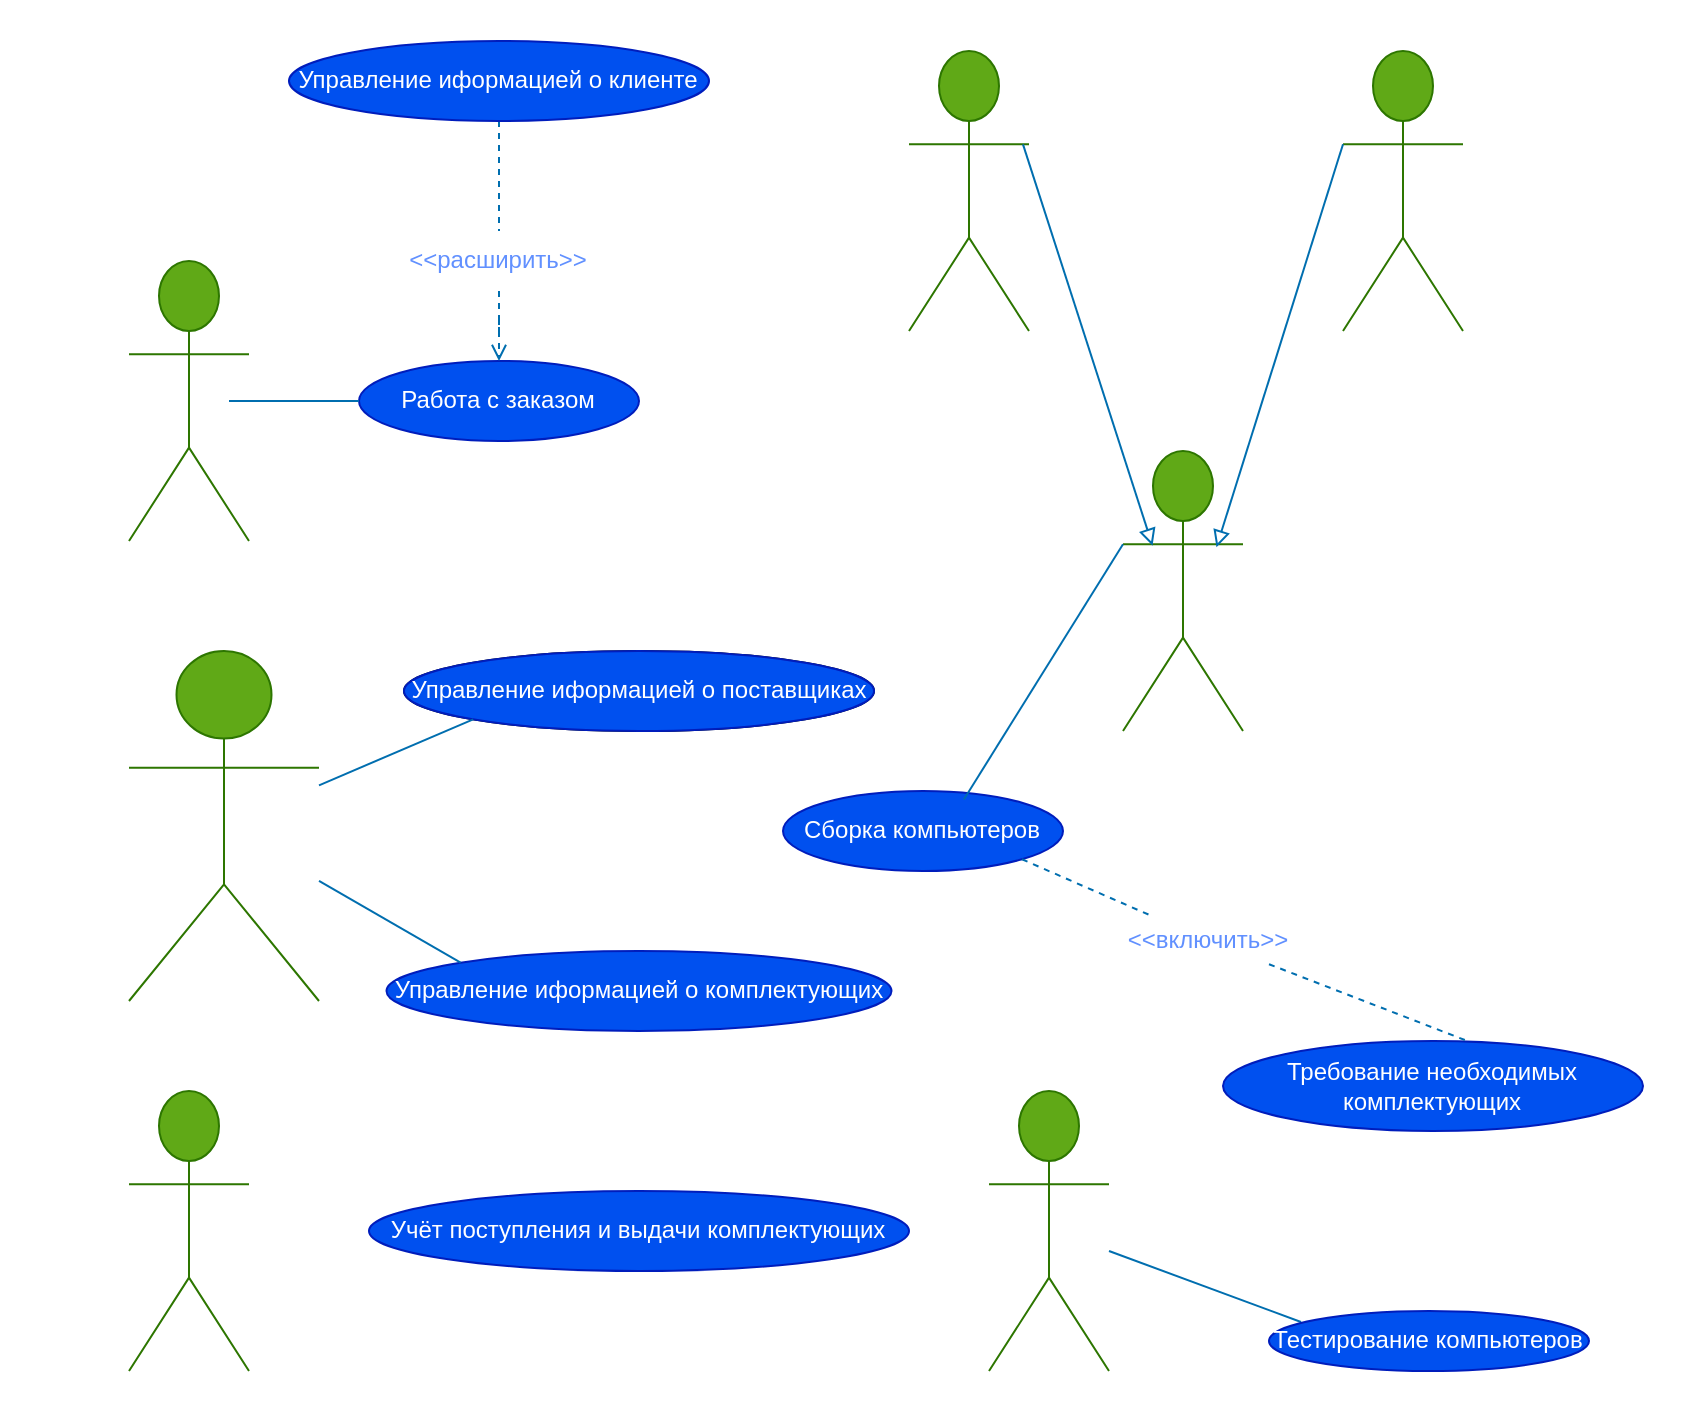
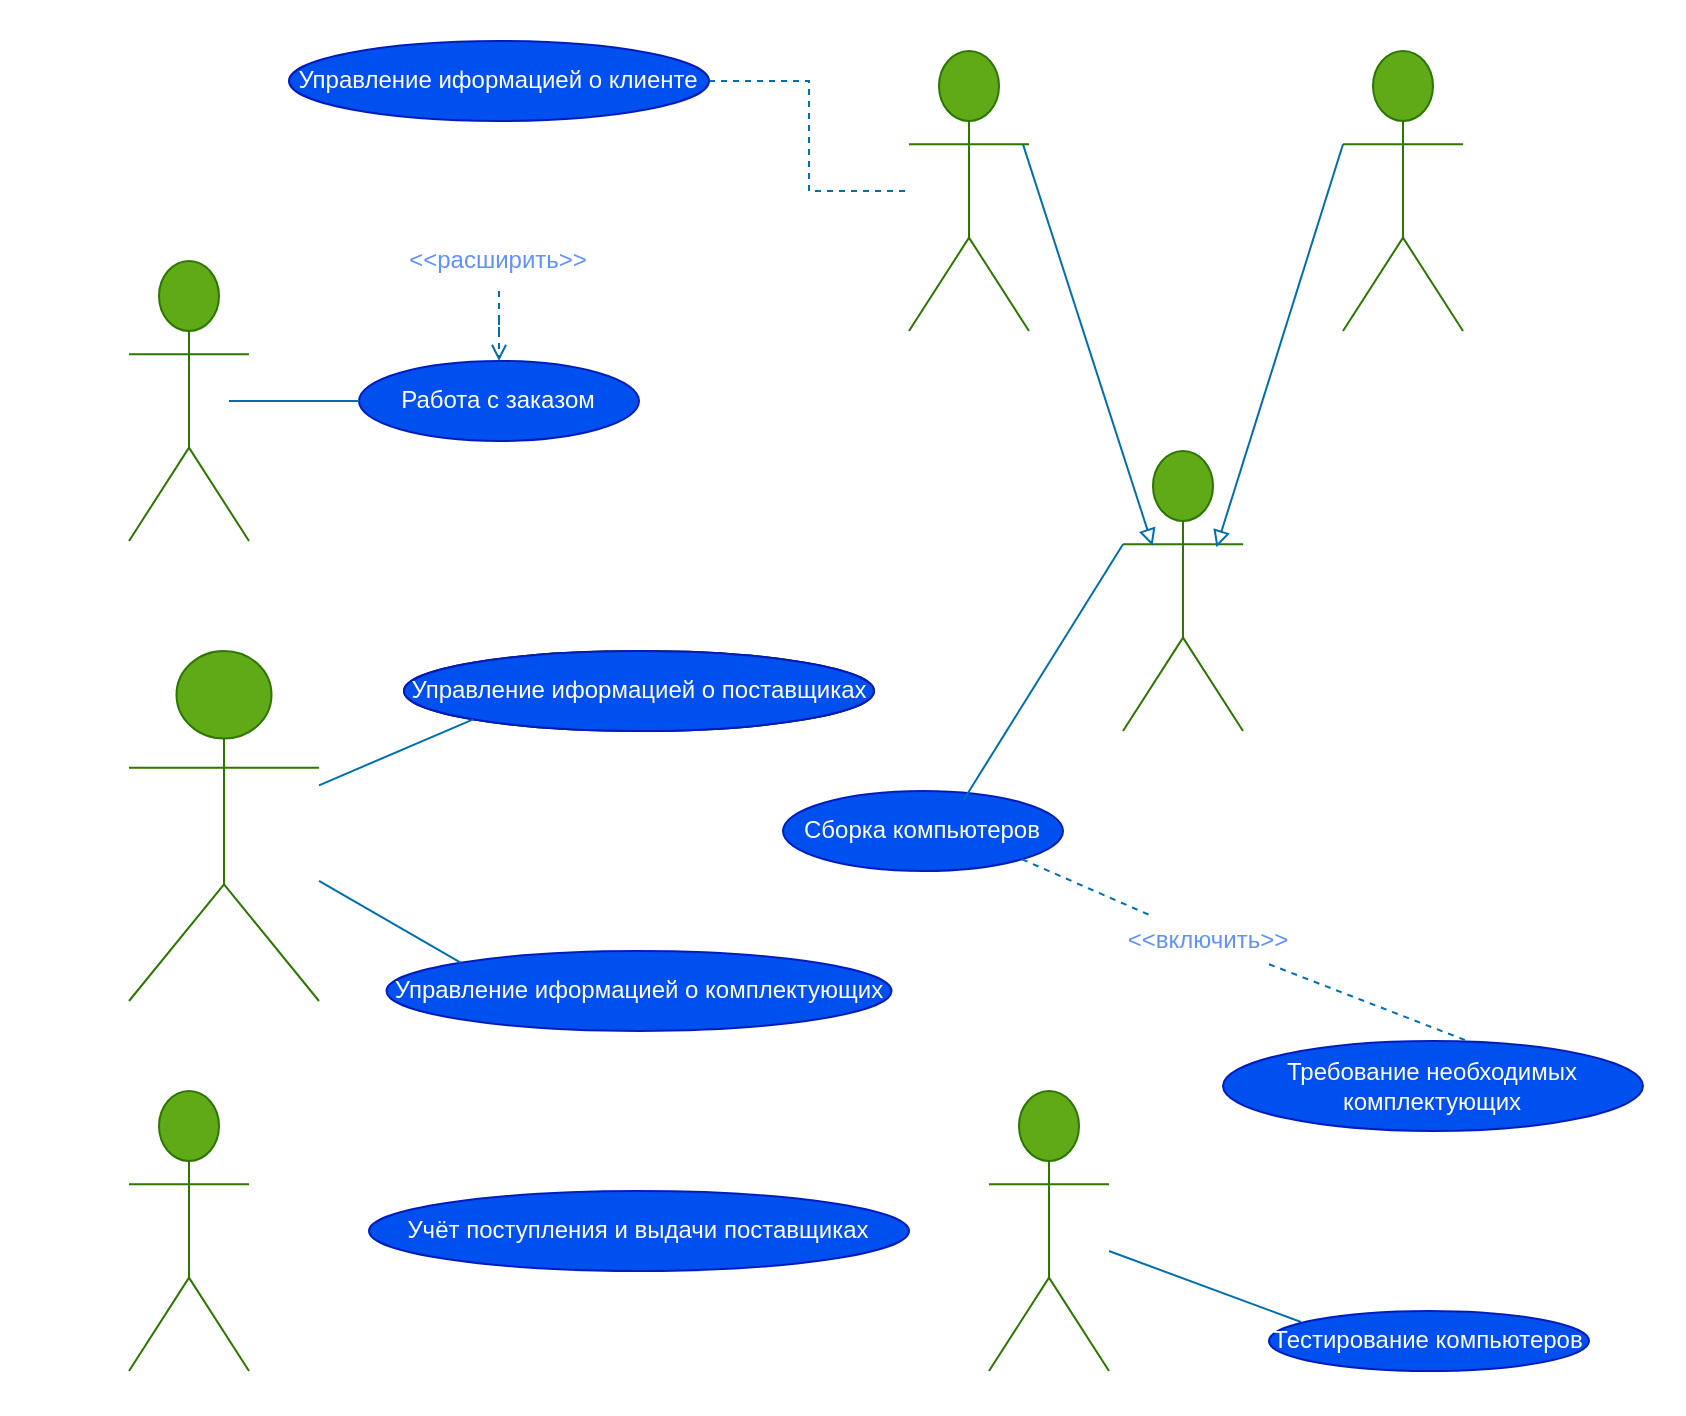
edge "Управление иформацией о клиенте" -- "<<расширить>>": now "Управление иформацией о клиенте" -- "Инженер по сборке настольных компьютеров"
node "Учёт поступления и выдачи комплектующих": label "Учёт поступления и выдачи комплектующих" -> "Учёт поступления и выдачи поставщиках"
